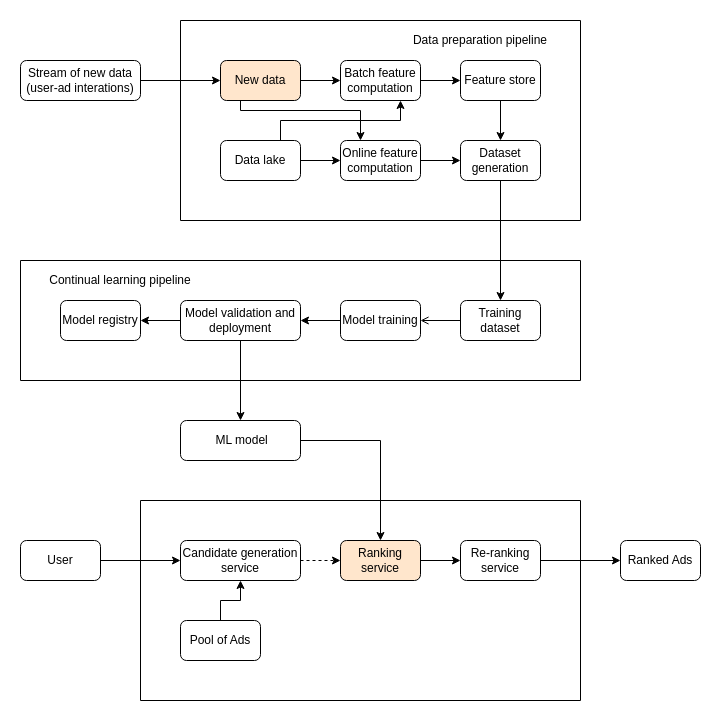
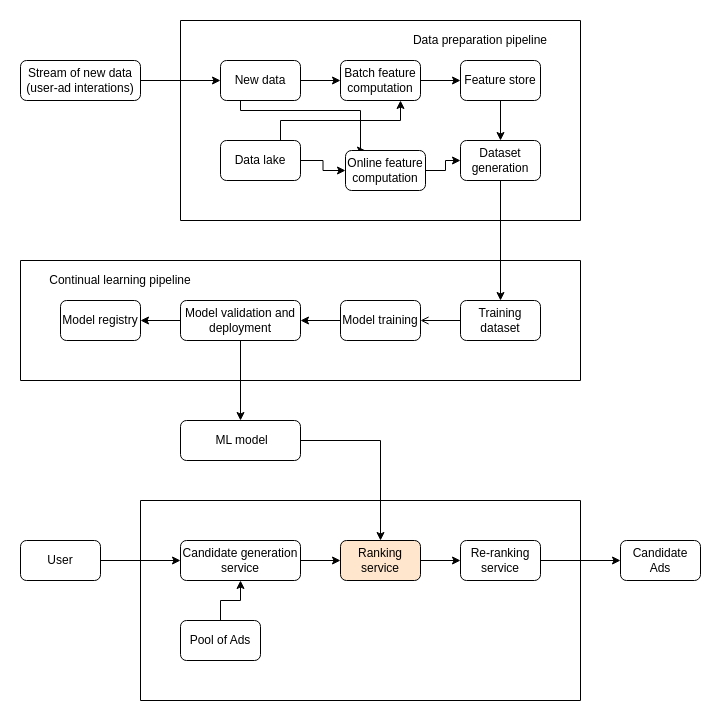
node "New data": fillcolor #ffe6cc -> #ffffff
node "Online feature computation": moved (381, 161) -> (386, 171)
edge "Candidate generation service" -> "Ranking service": style dashed -> solid
node "Ranked Ads": label "Ranked Ads" -> "Candidate Ads"
